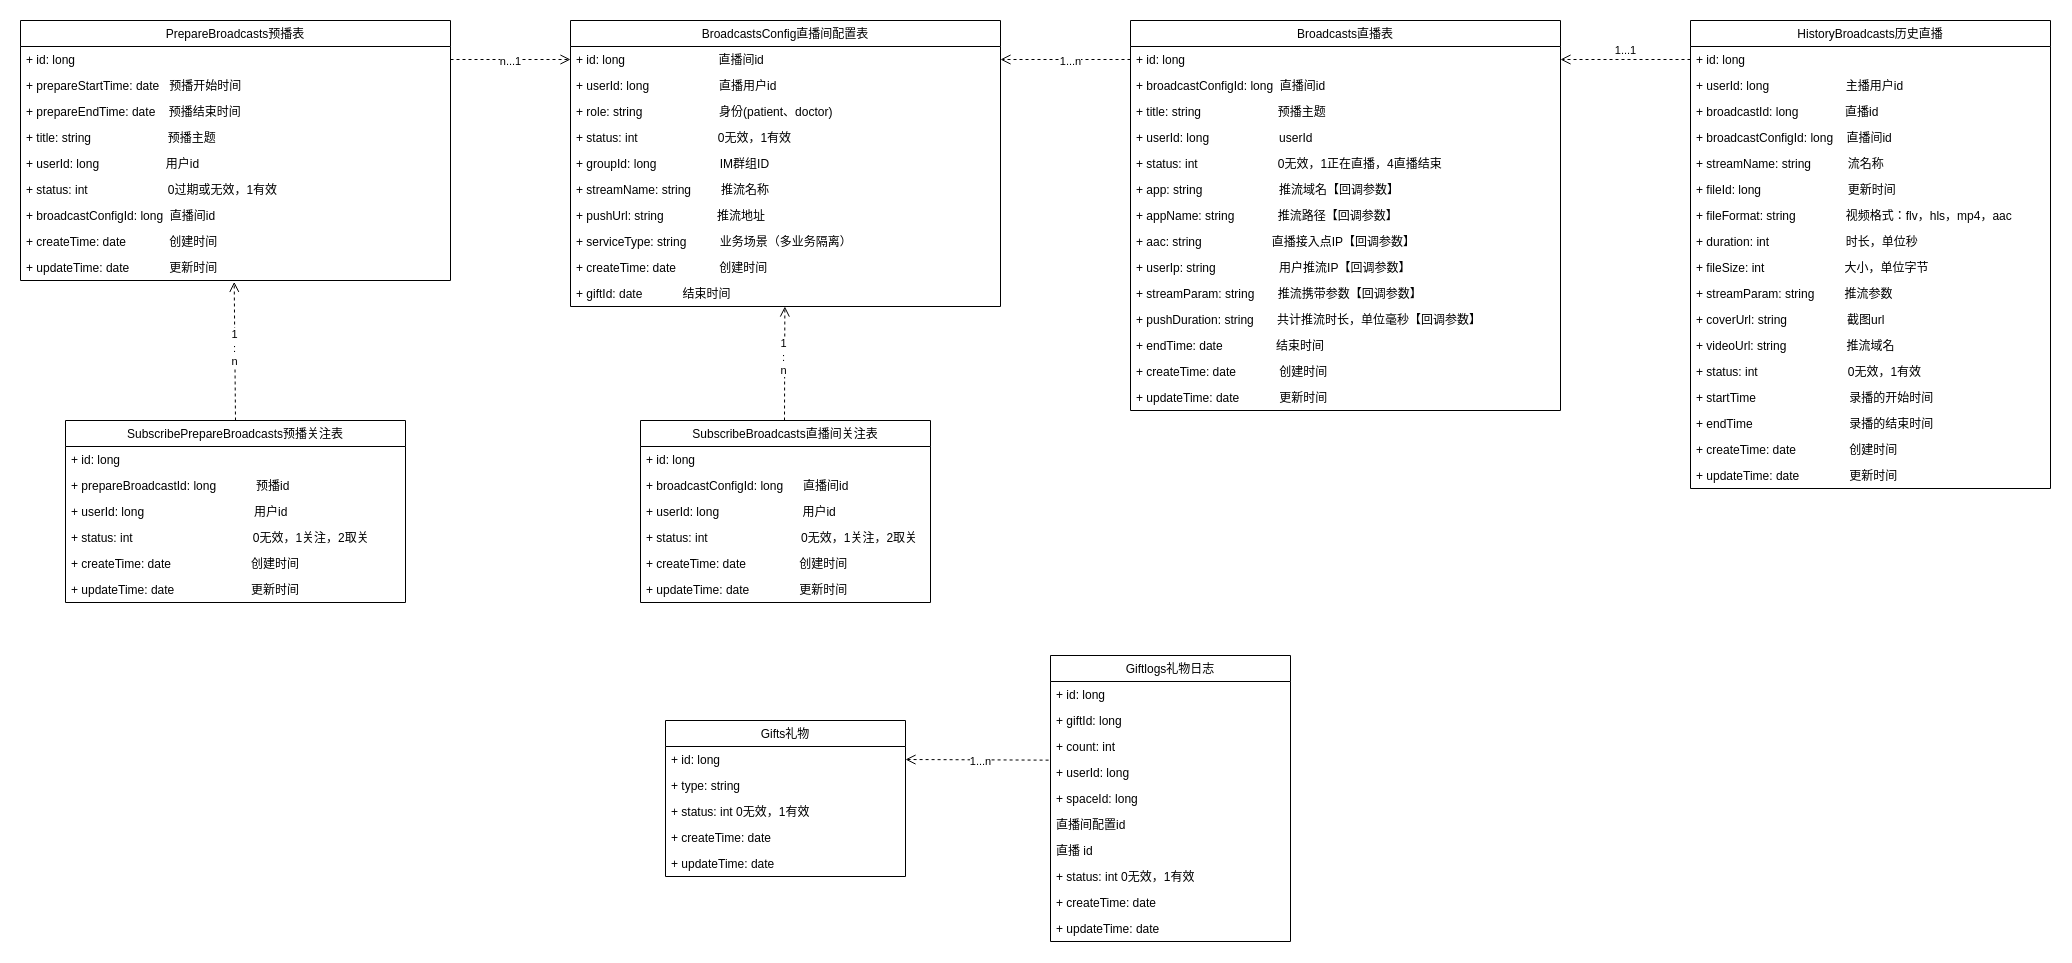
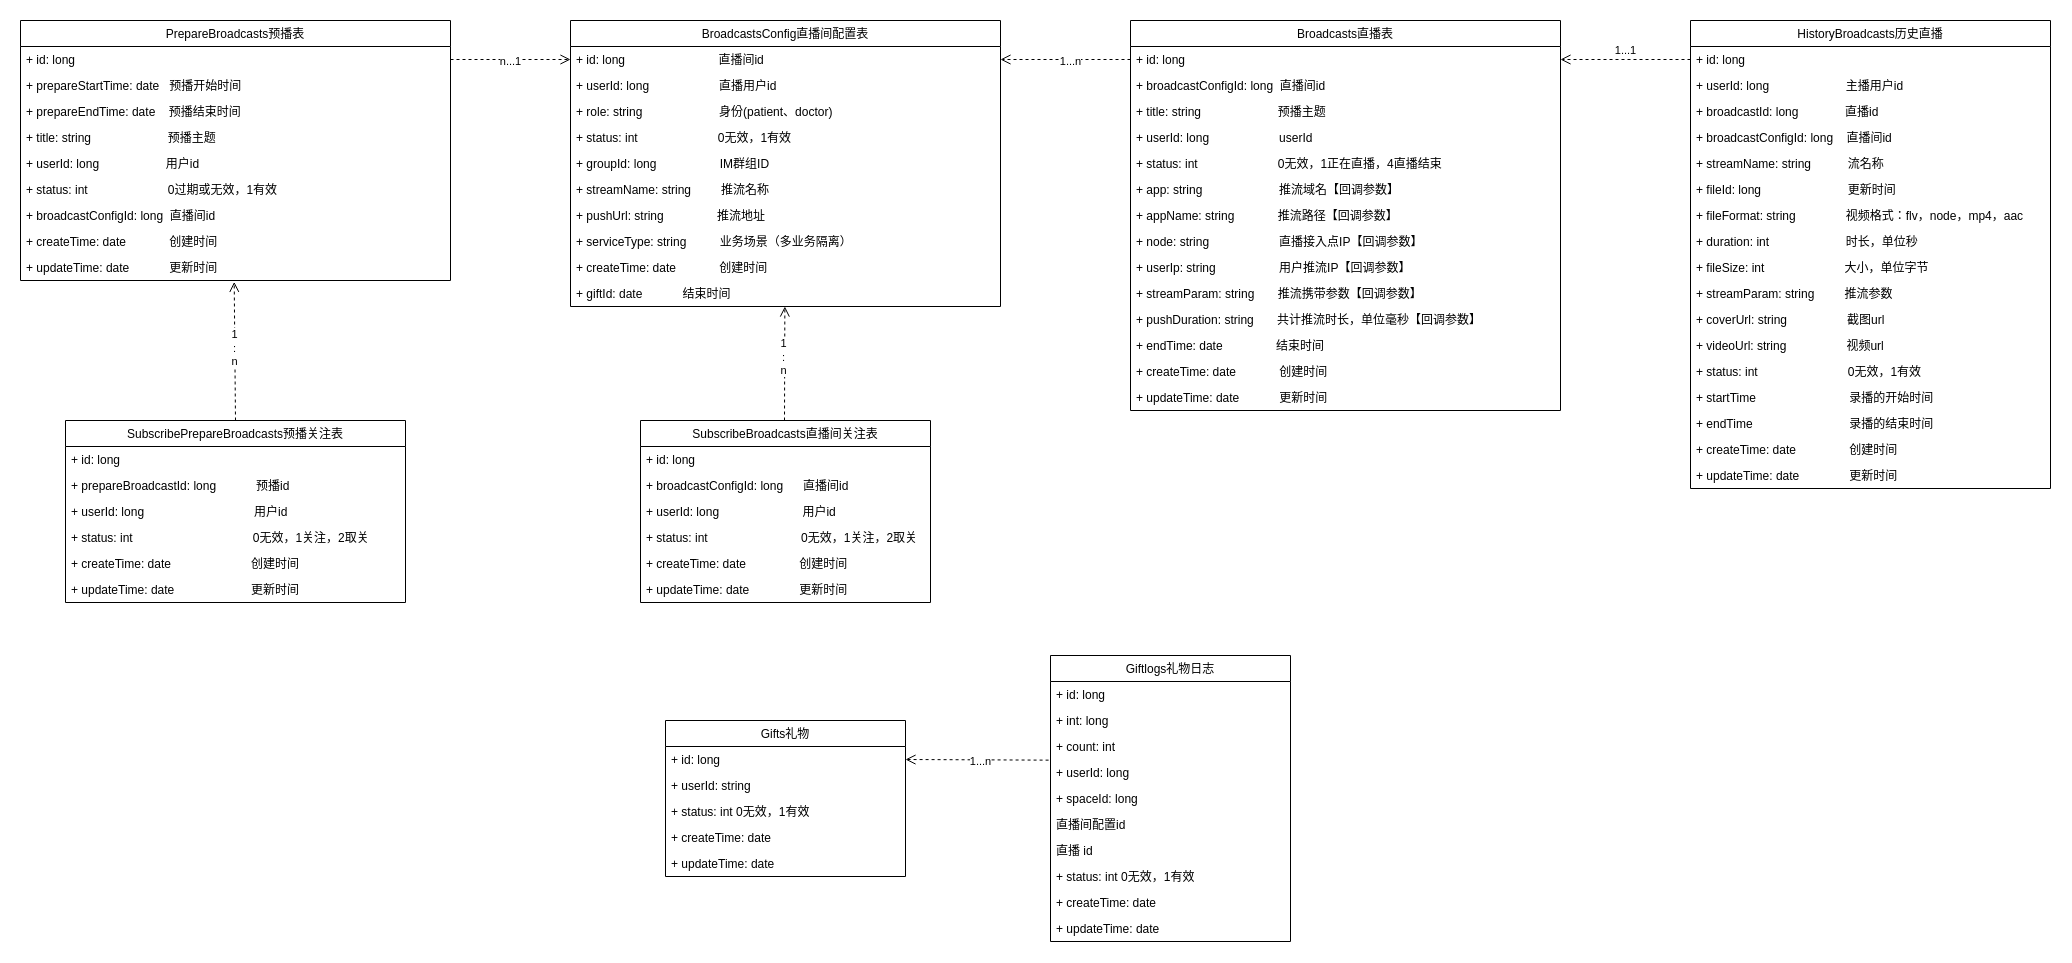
node "+ fileFormat: string 视频格式：flv，hls，mp4，aac": label "+ fileFormat: string 视频格式：flv，hls，mp4，aac" -> "+ fileFormat: string 视频格式：flv，node，mp4，aac"
node "+ aac: string 直播接入点IP【回调参数】": label "+ aac: string 直播接入点IP【回调参数】" -> "+ node: string 直播接入点IP【回调参数】"
node "+ videoUrl: string 推流域名": label "+ videoUrl: string 推流域名" -> "+ videoUrl: string 视频url"
node "+ giftId: long": label "+ giftId: long" -> "+ int: long"
node "+ type: string": label "+ type: string" -> "+ userId: string"
